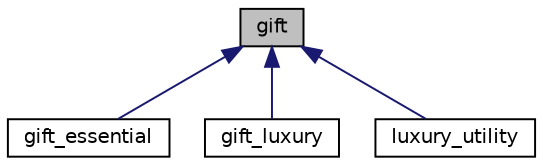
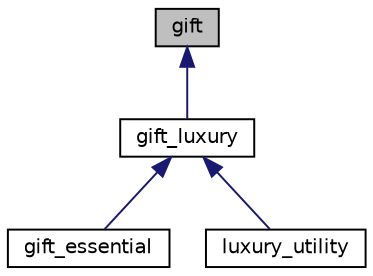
edge "gift_essential" -> "gift": now "gift_essential" -> "gift_luxury"
edge "luxury_utility" -> "gift": now "luxury_utility" -> "gift_luxury"
